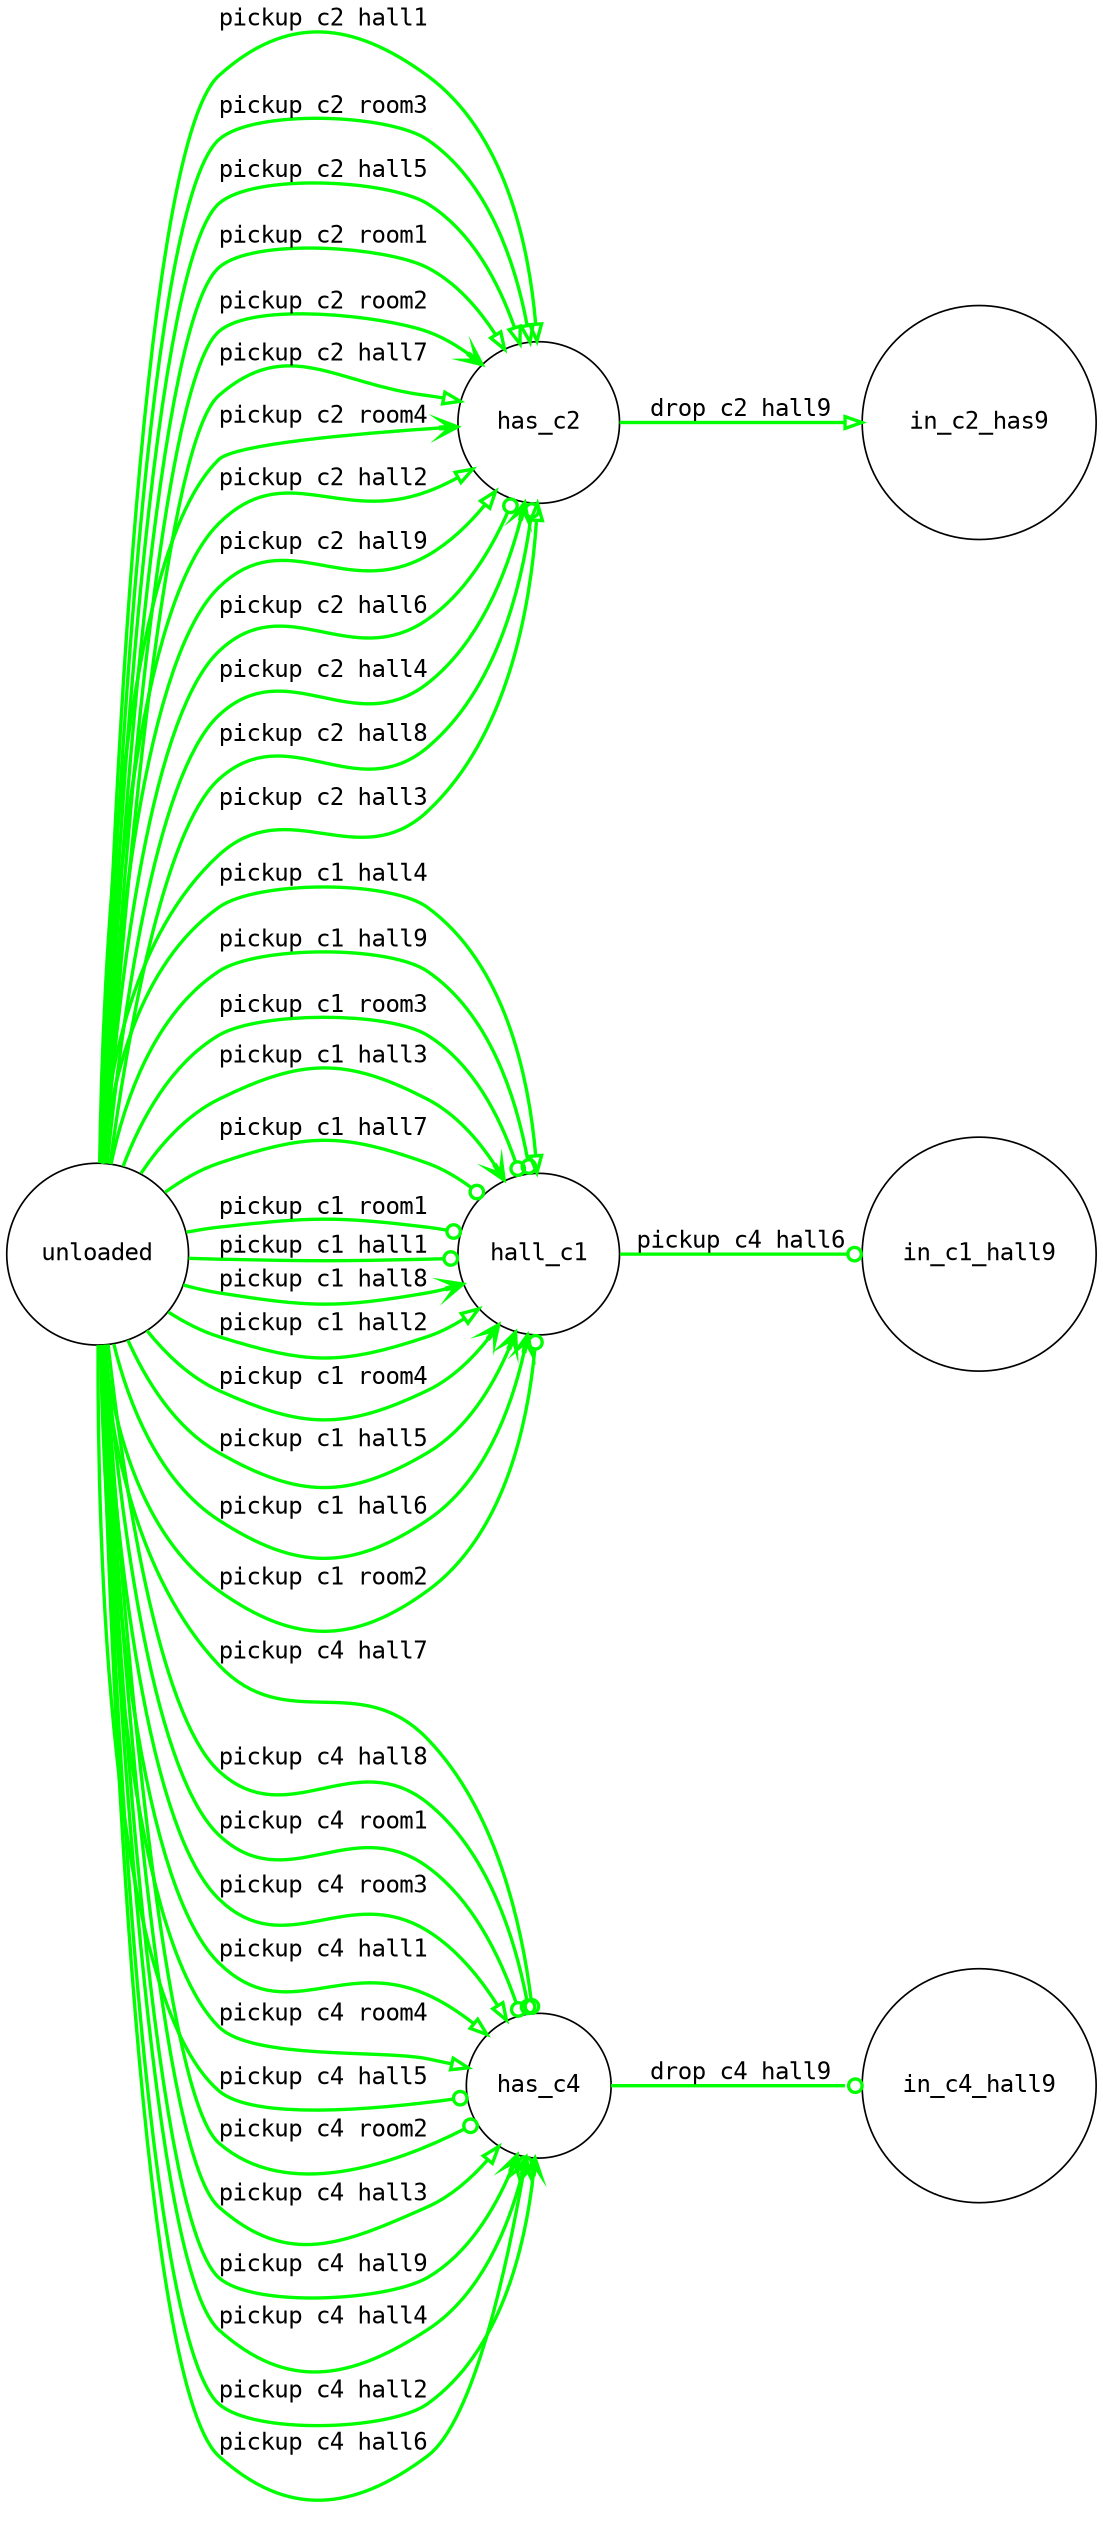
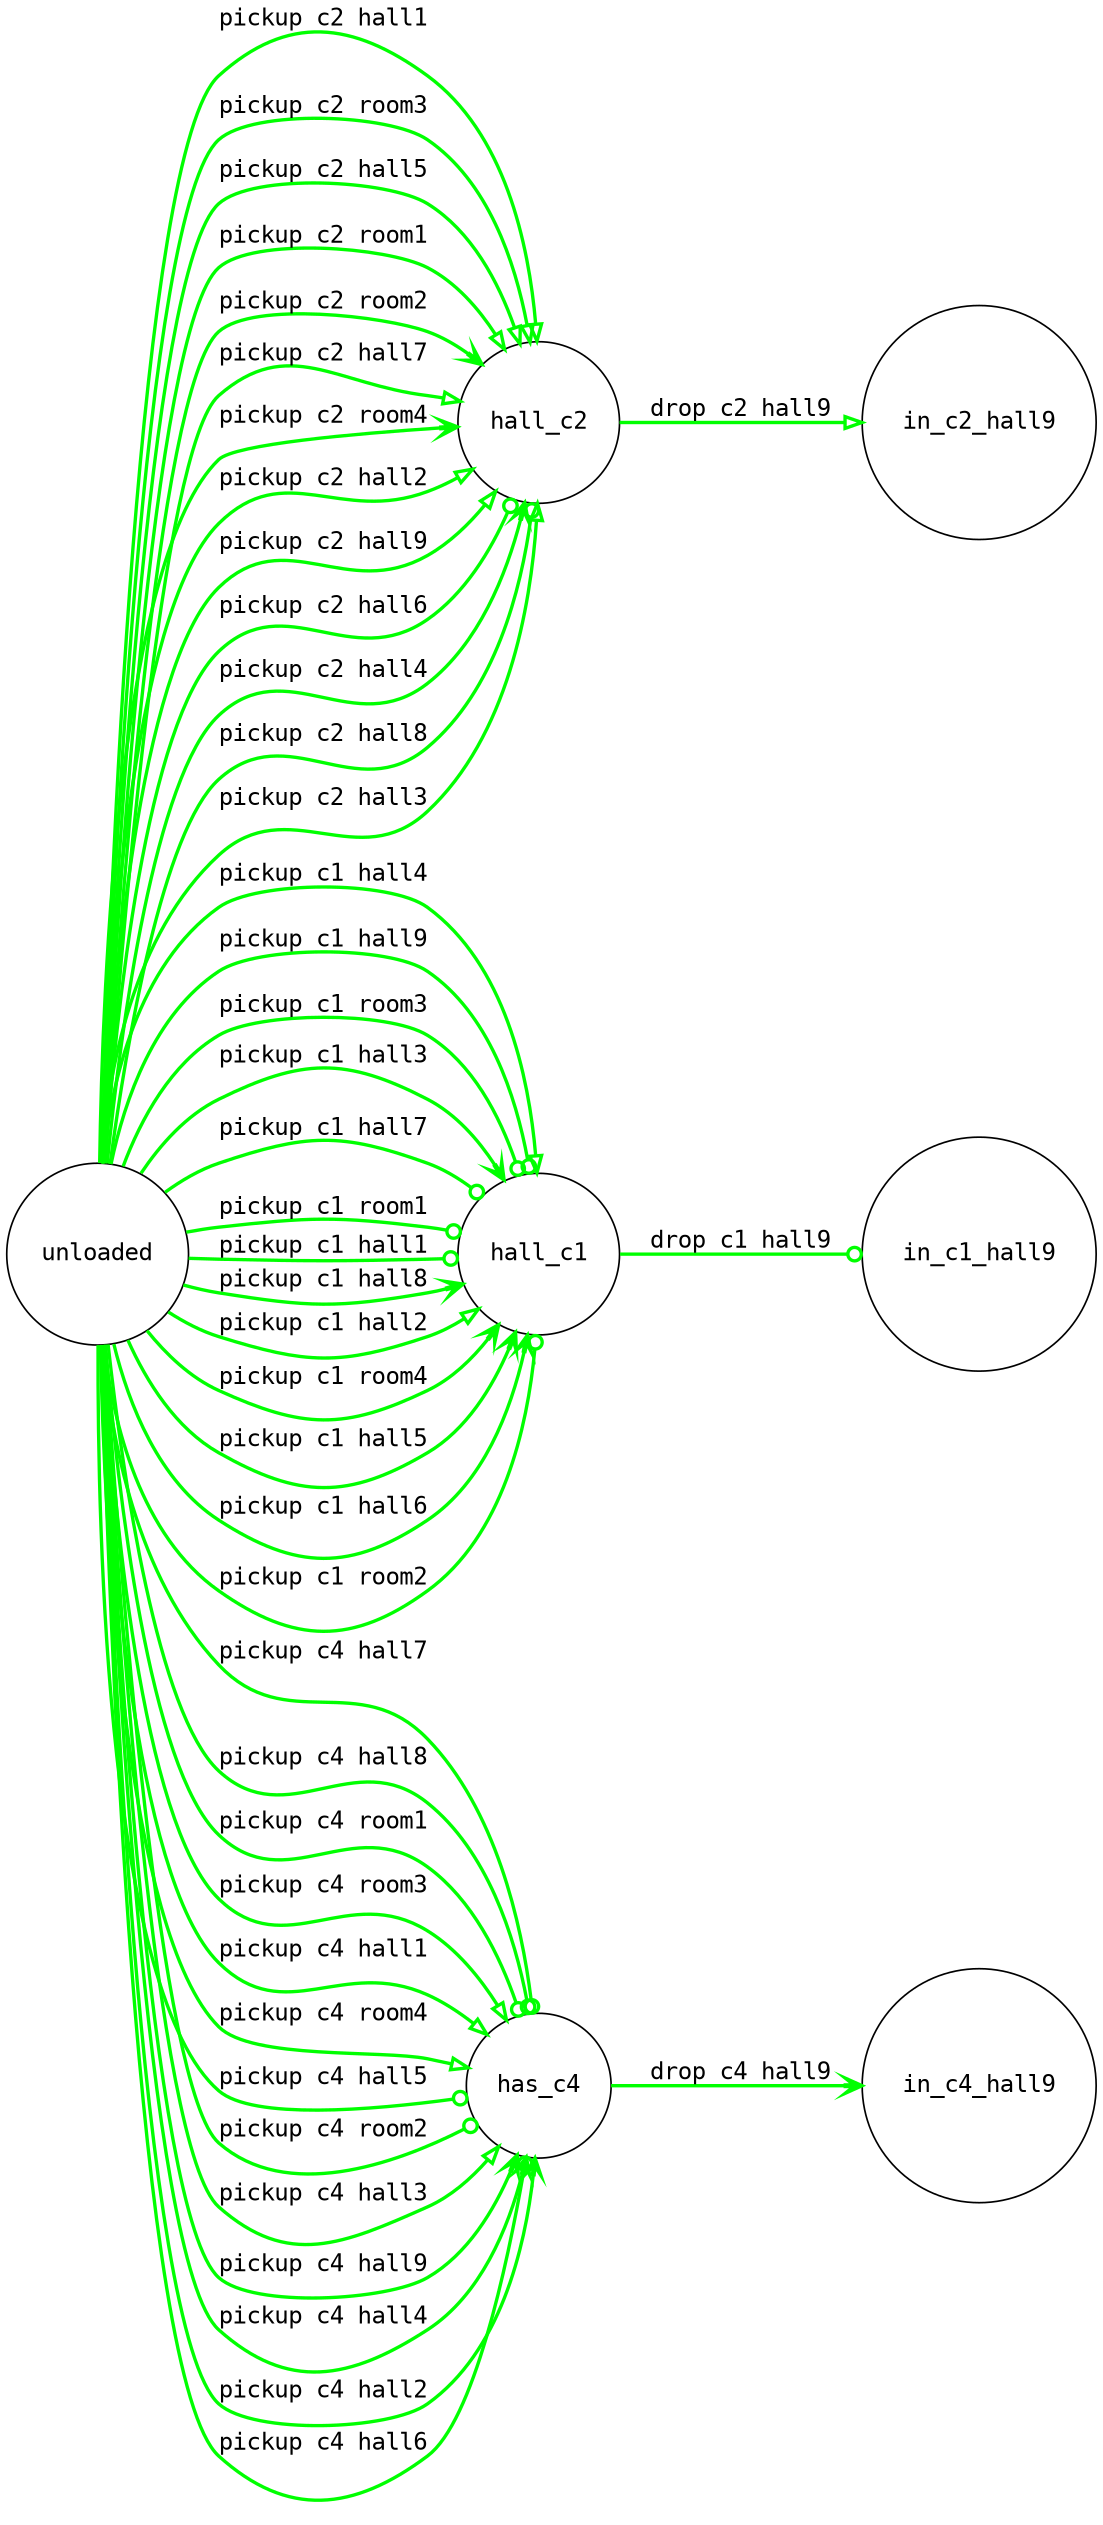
node "has_c2": label "has_c2" -> "hall_c2"
node "in_c2_has9": label "in_c2_has9" -> "in_c2_hall9"
edge "hall_c1" -> "in_c1_hall9": label "pickup c4 hall6" -> "drop c1 hall9"
edge "has_c4" -> "in_c4_hall9": arrowhead odot -> vee
